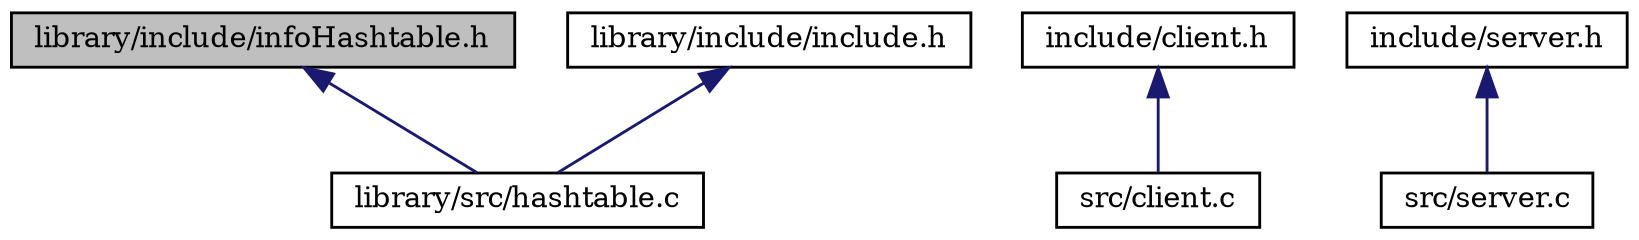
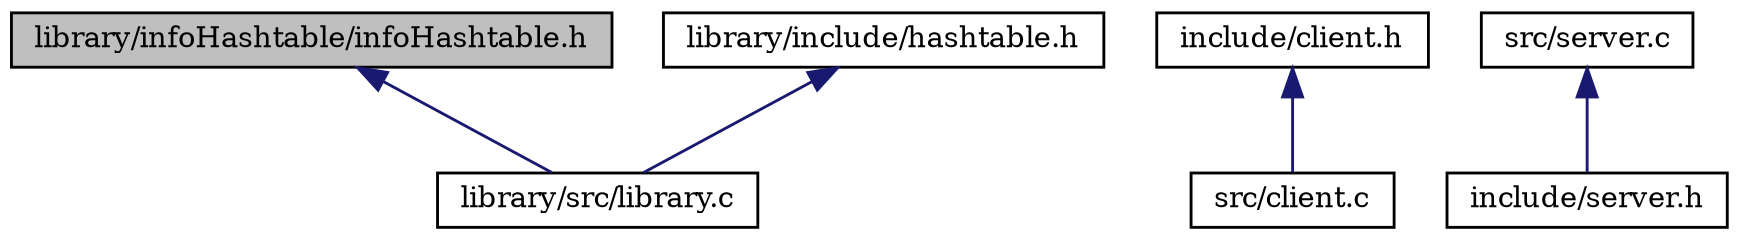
node "library/include/infoHashtable.h": label "library/include/infoHashtable.h" -> "library/infoHashtable/infoHashtable.h"
node "library/include/include.h": label "library/include/include.h" -> "library/include/hashtable.h"
edge "src/server.c" -> "include/server.h": reversed
node "library/src/hashtable.c": label "library/src/hashtable.c" -> "library/src/library.c"
